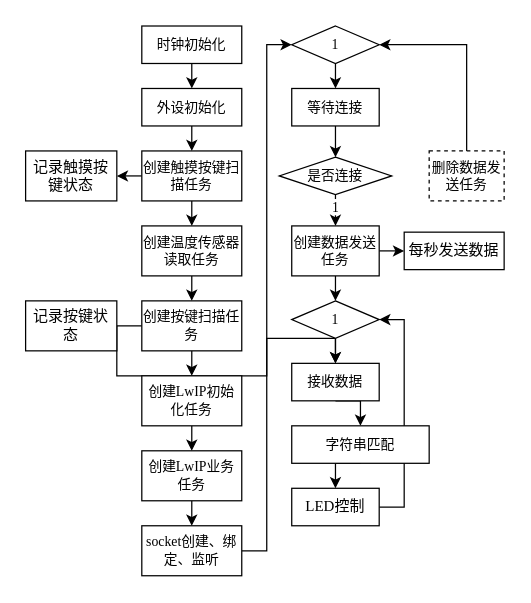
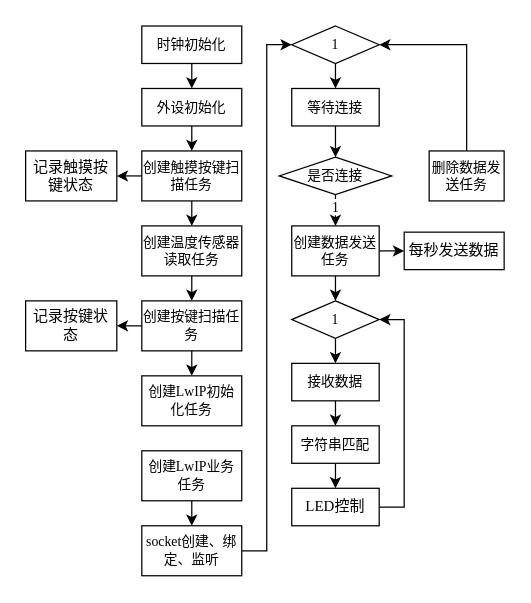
node "删除数据发送任务": style dashed -> solid
edge "创建按键扫描任务" -> "接收数据": now "创建按键扫描任务" -> "记录按键状态"
edge "创建LwIP初始化任务" -> "创建LwIP业务任务": removed
node "字符串匹配": size 138x38 -> 88x38
